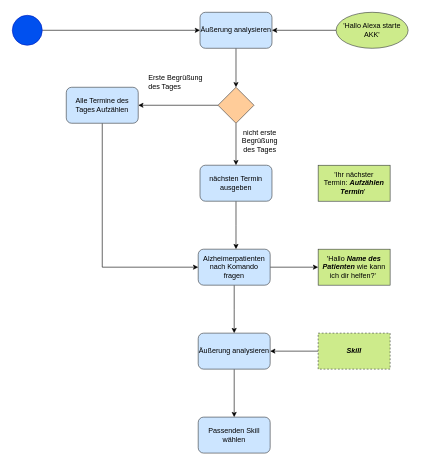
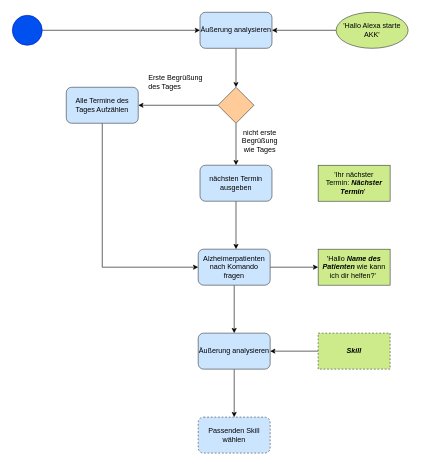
node "nicht erste Begrüßung des Tages": label "nicht erste Begrüßung des Tages" -> "nicht erste Begrüßung wie Tages"
node "'Ihr nächster Termin: Aufzählen Termin'": label "'Ihr nächster Termin: Aufzählen Termin'" -> "'Ihr nächster Termin: Nächster Termin'"
node "Passenden Skill wählen": style solid -> dashed
